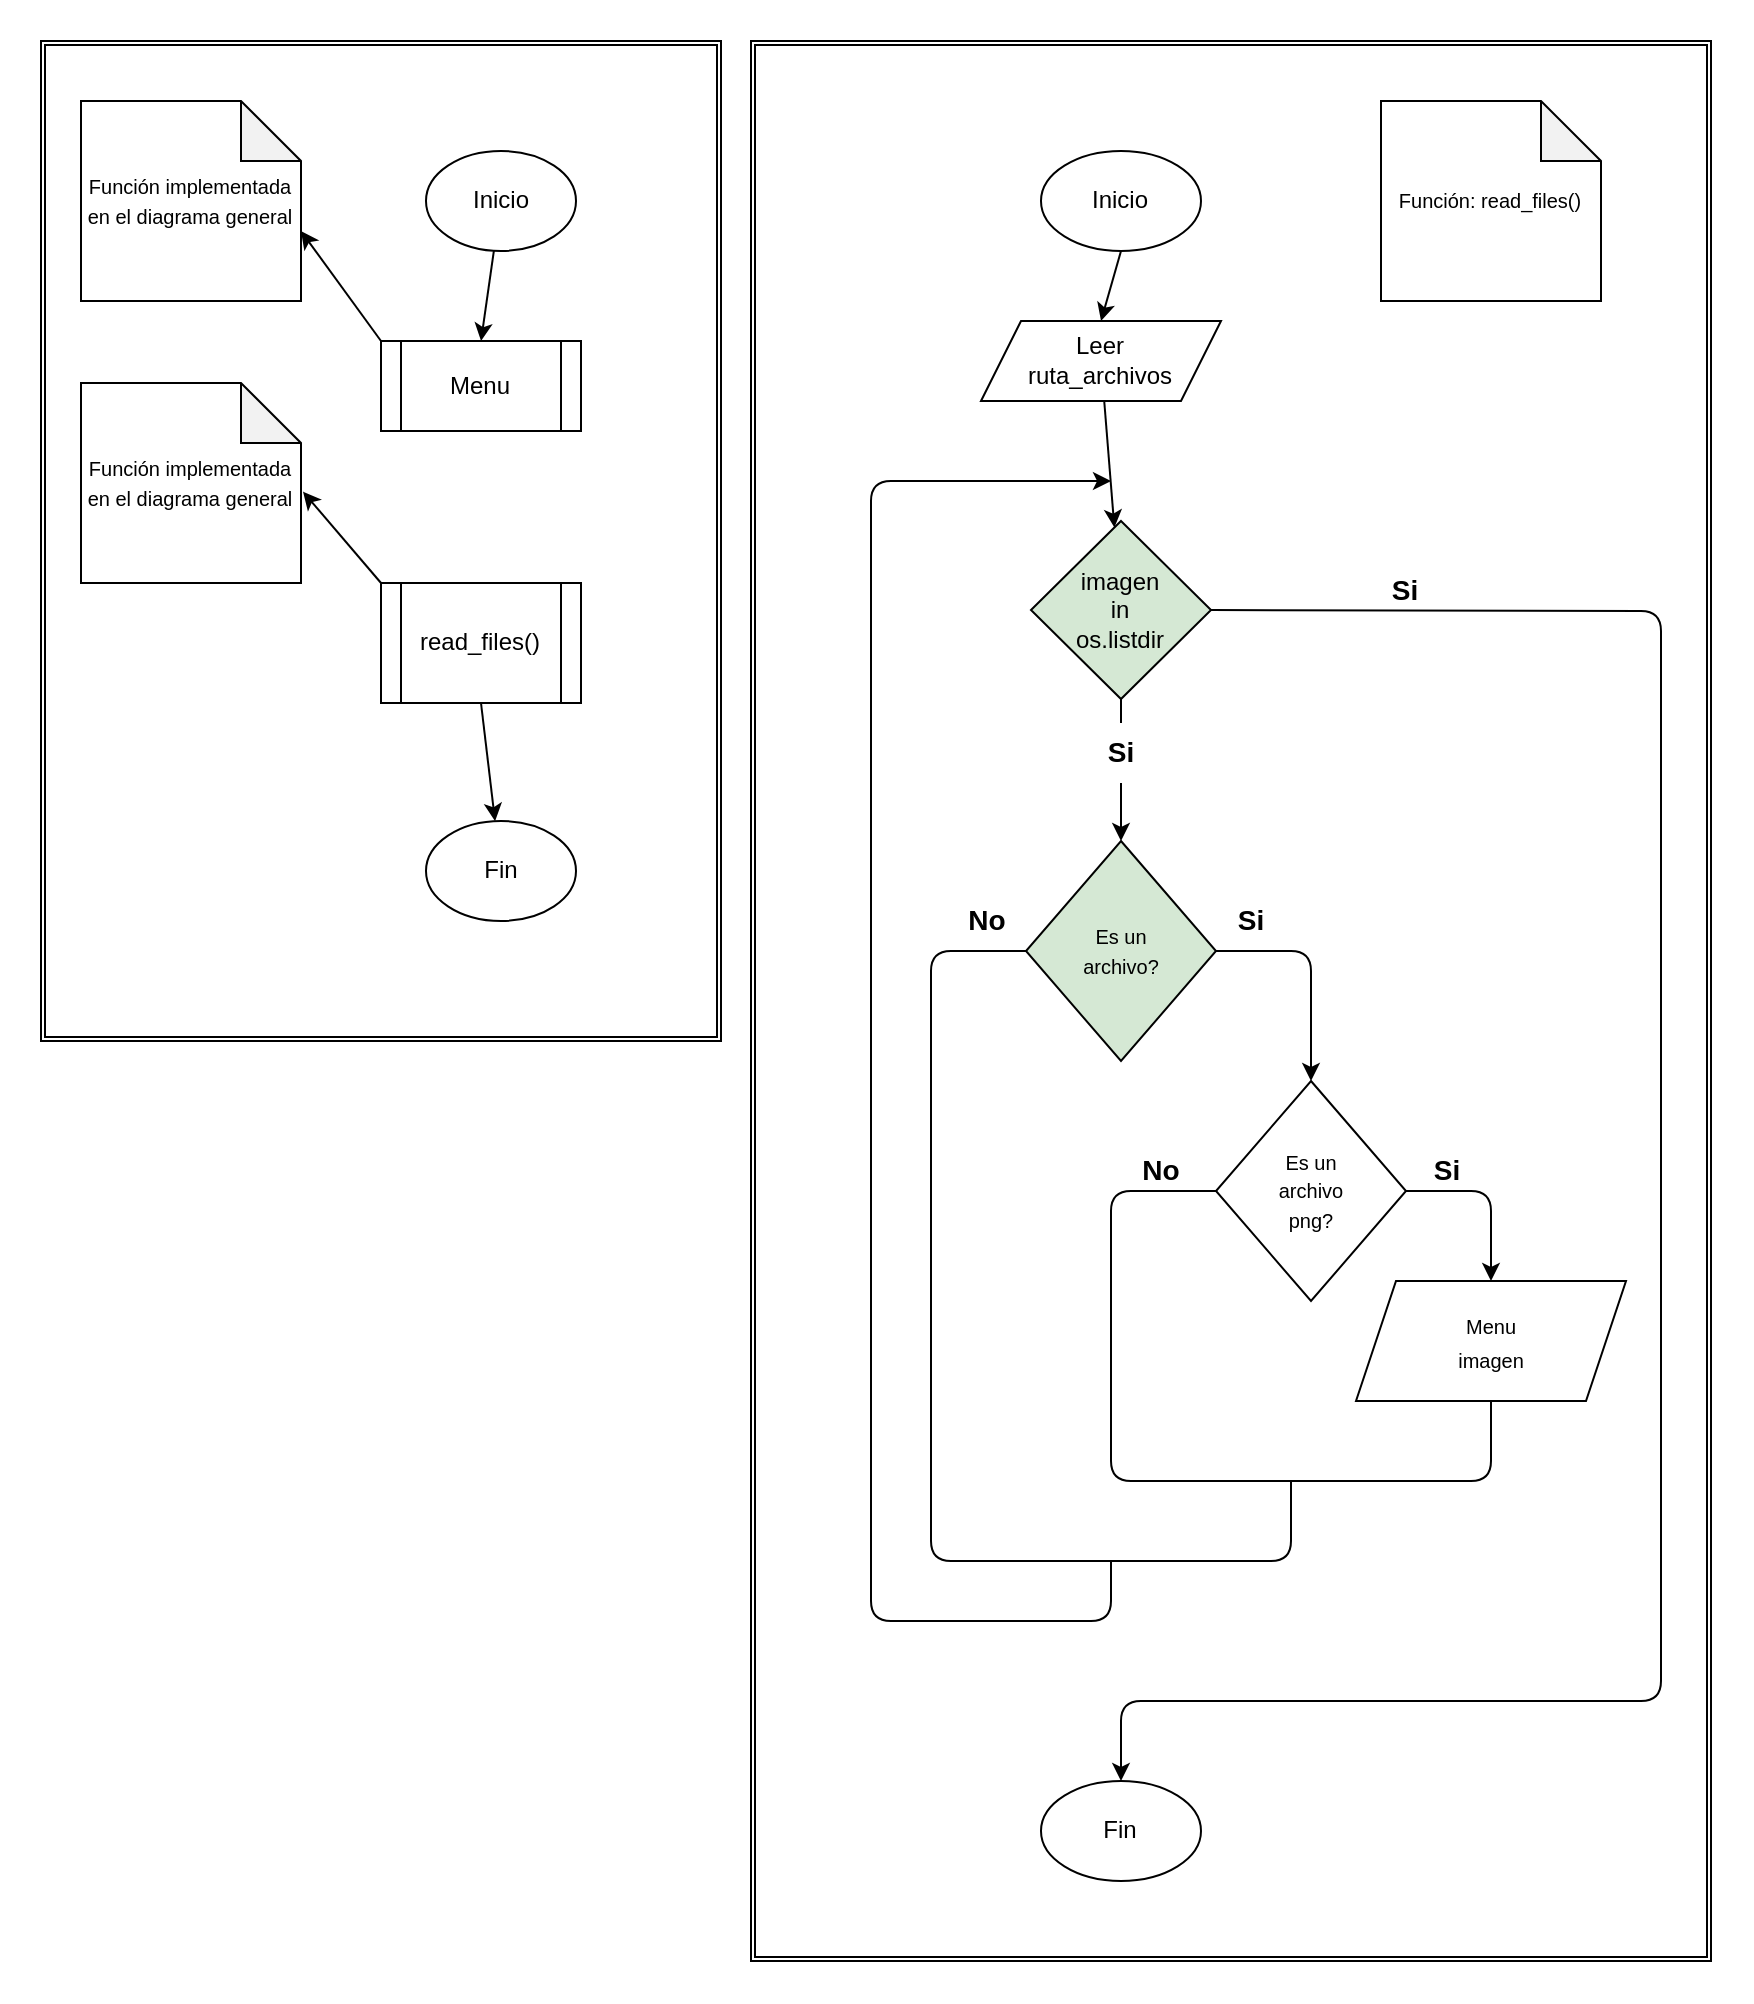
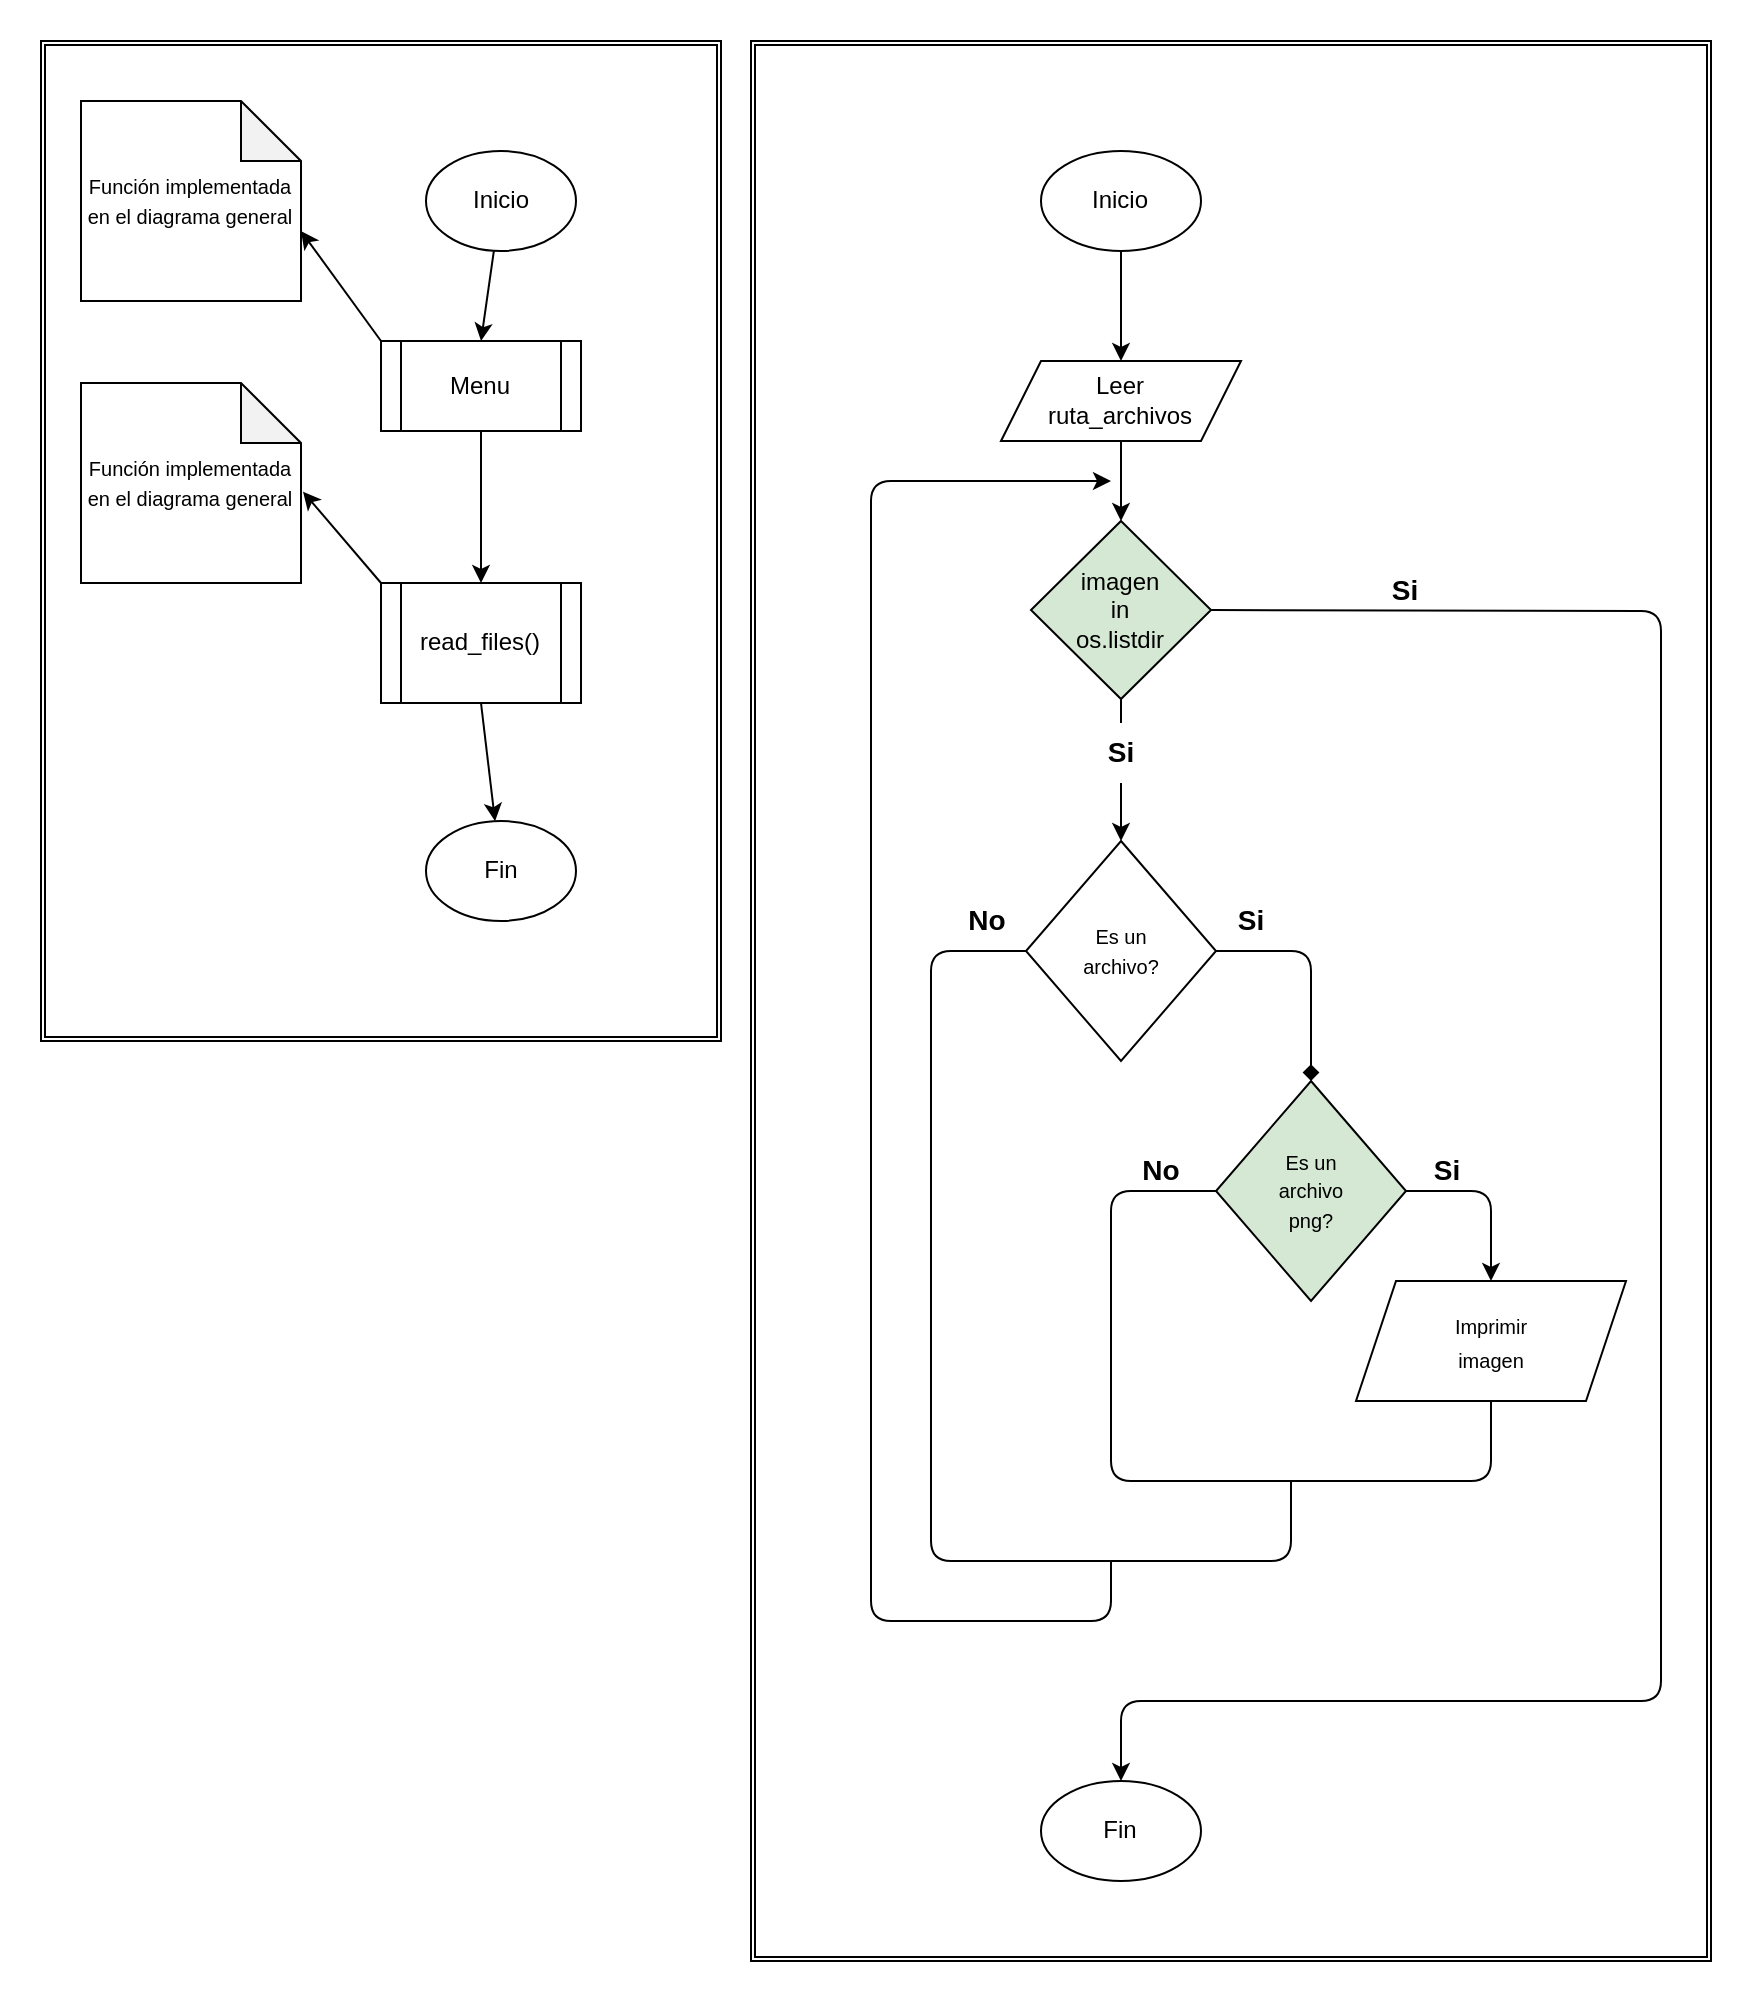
node "Función: read_files()": removed
node "Leer ruta_archivos": moved (1101, 361) -> (1121, 401)
edge "Menu" -> "read_files()": added
node "Es un archivo?": fillcolor #d5e8d4 -> #ffffff
edge "Es un archivo?" -> "Es un archivo png?": arrowhead classic -> diamond
node "Es un archivo png?": fillcolor #ffffff -> #d5e8d4
node "Menu imagen": label "Menu imagen" -> "Imprimir imagen"
